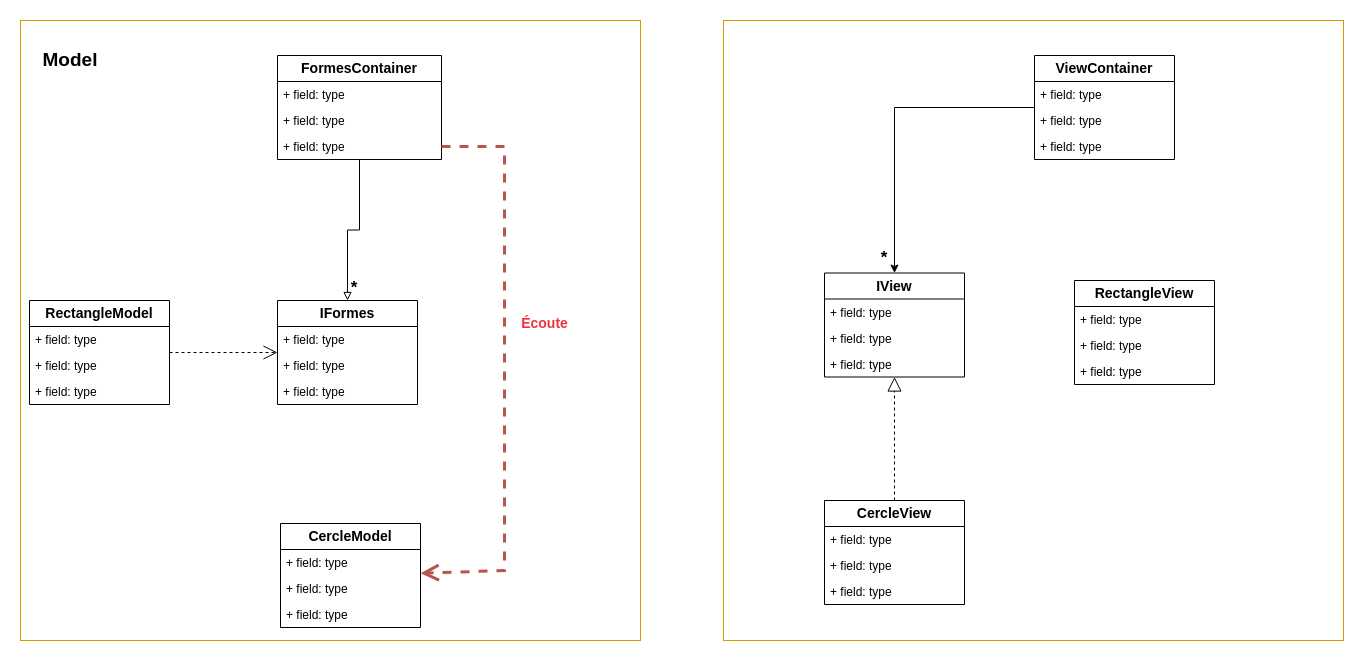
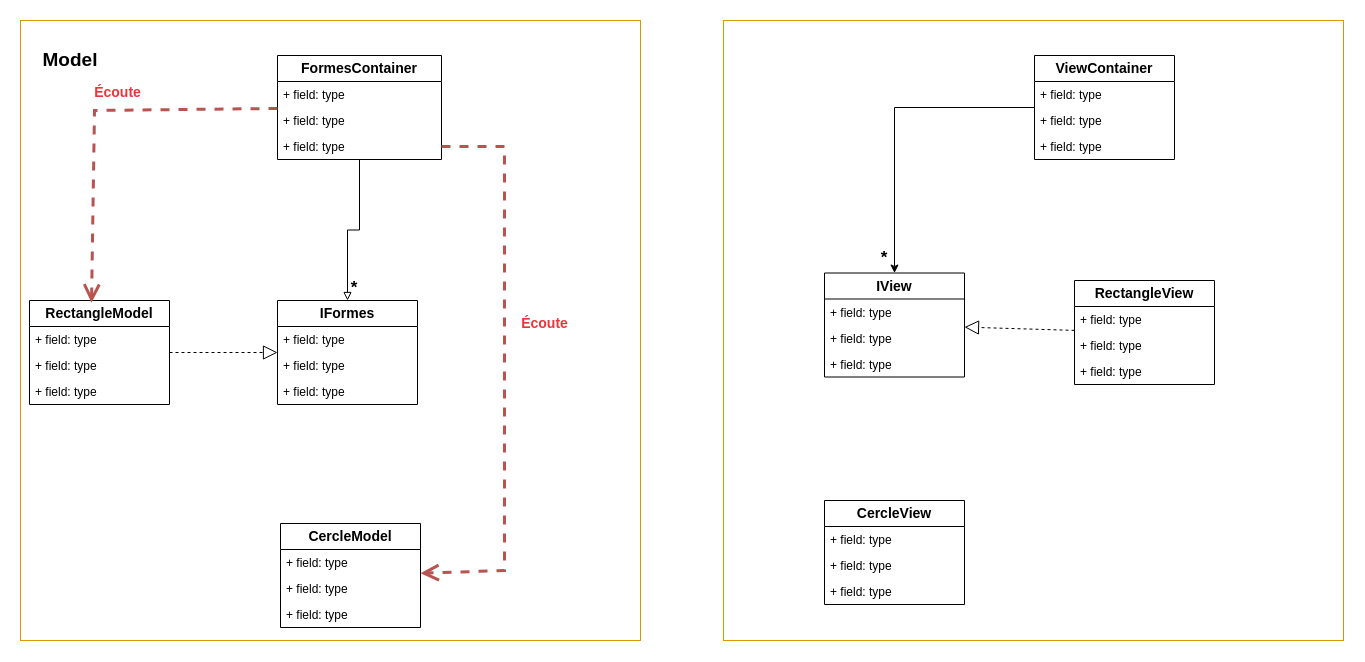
edge "FormesContainer" -> "RectangleModel": added, label "Écoute"
edge "RectangleView" -> "IView": added
edge "RectangleModel" -> "IFormes": arrowhead open -> block
edge "CercleView" -> "IView": removed
